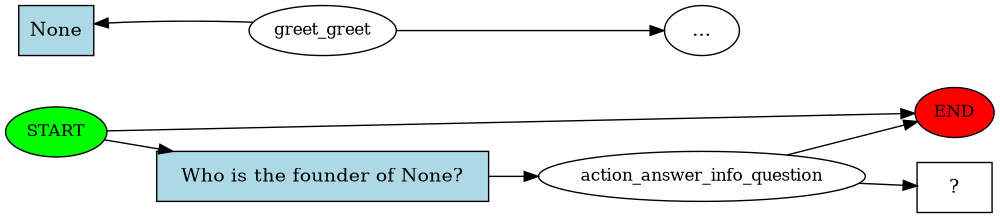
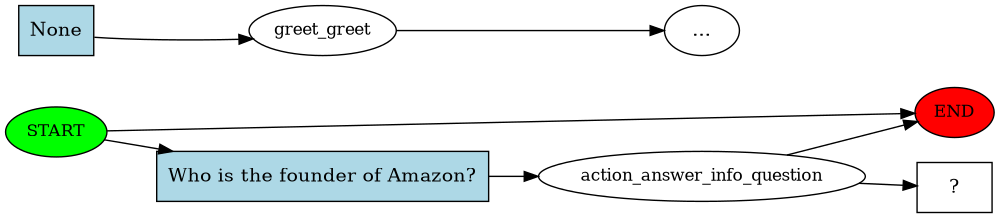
edge "greet_greet" -> "None": reversed
node "Who is the founder of None?": label "Who is the founder of None?" -> "Who is the founder of Amazon?"
